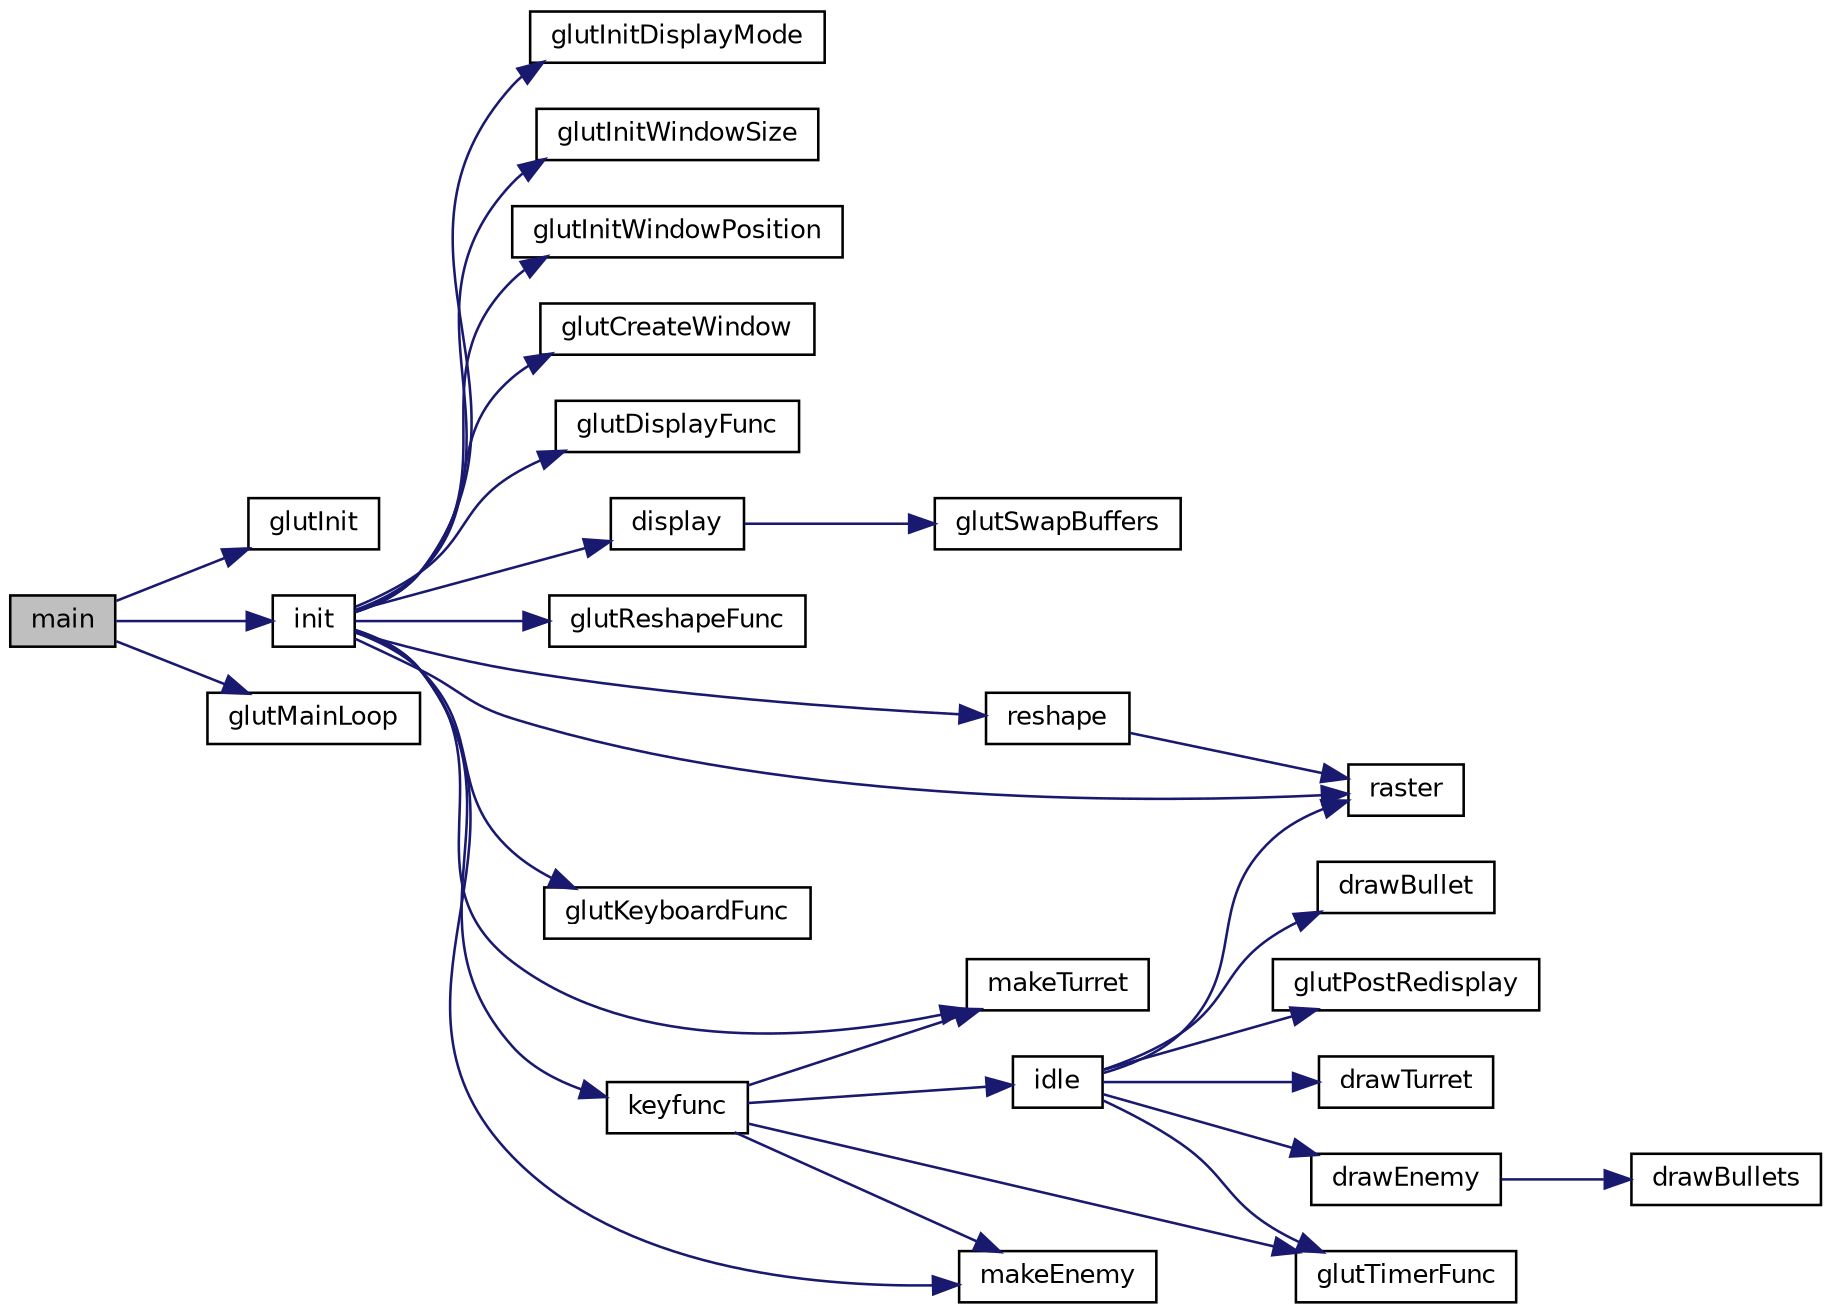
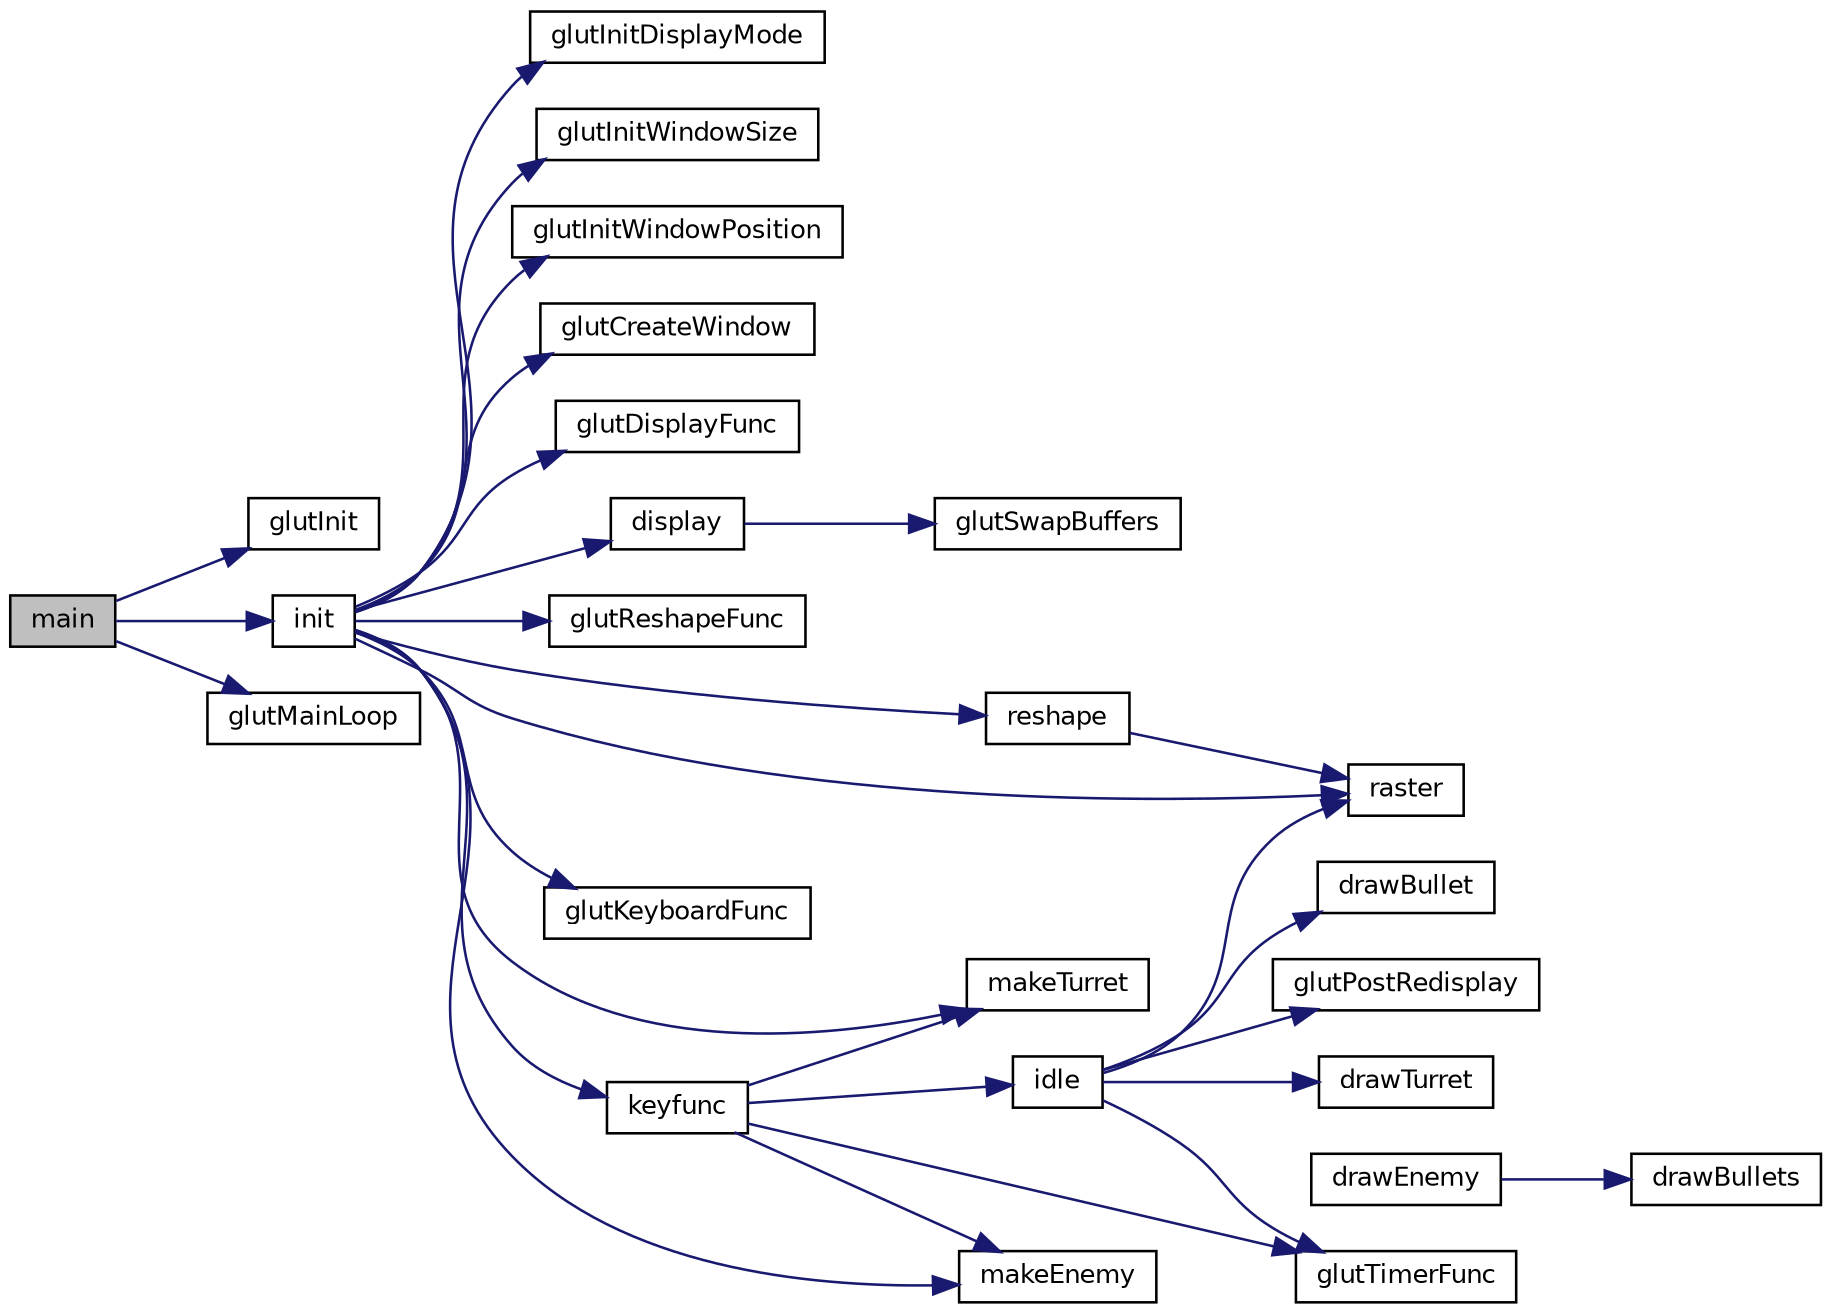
edge "idle" -> "drawEnemy": removed
